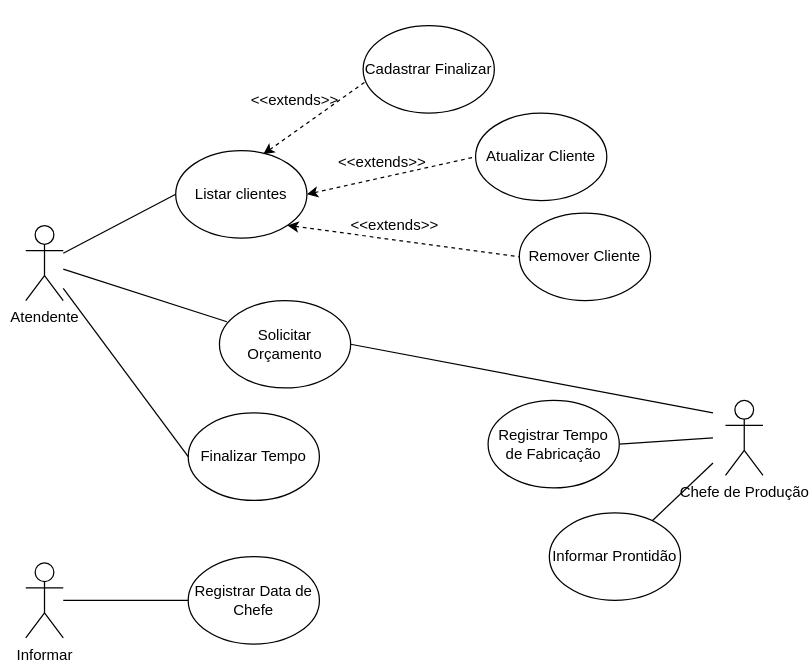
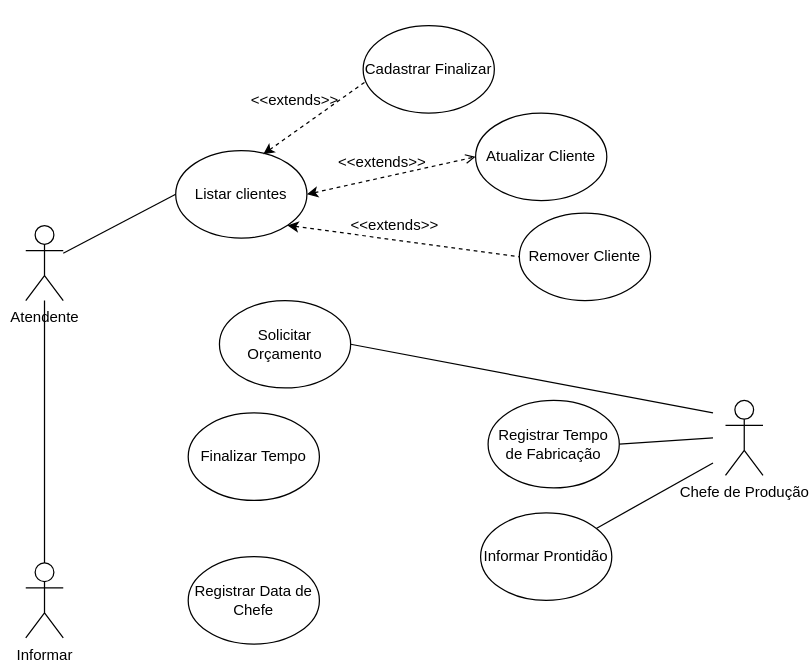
edge "Atualizar Cliente" -> "Listar clientes": arrowhead none -> open
edge "Atendente" -- "Solicitar Orçamento": now "Atendente" -- "Informar"
edge "Atendente" -- "Finalizar Tempo": removed
node "Informar Prontidão": moved (615, 557) -> (546, 557)
edge "Informar" -- "Registrar Data de Chefe": removed
